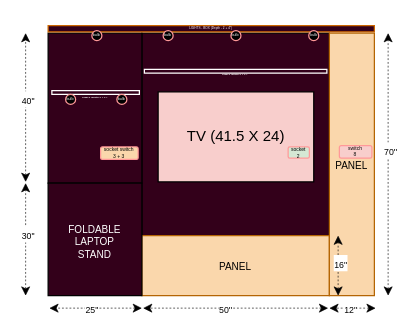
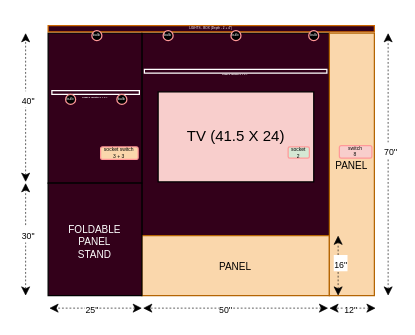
node "FOLDABLE LAPTOP STAND": label "FOLDABLE LAPTOP STAND" -> "FOLDABLE PANEL STAND"
